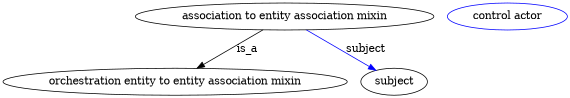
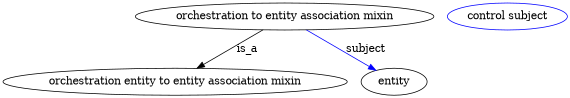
node "association to entity association mixin": label "association to entity association mixin" -> "orchestration to entity association mixin"
node "control actor": label "control actor" -> "control subject"
node "subject": label "subject" -> "entity"
